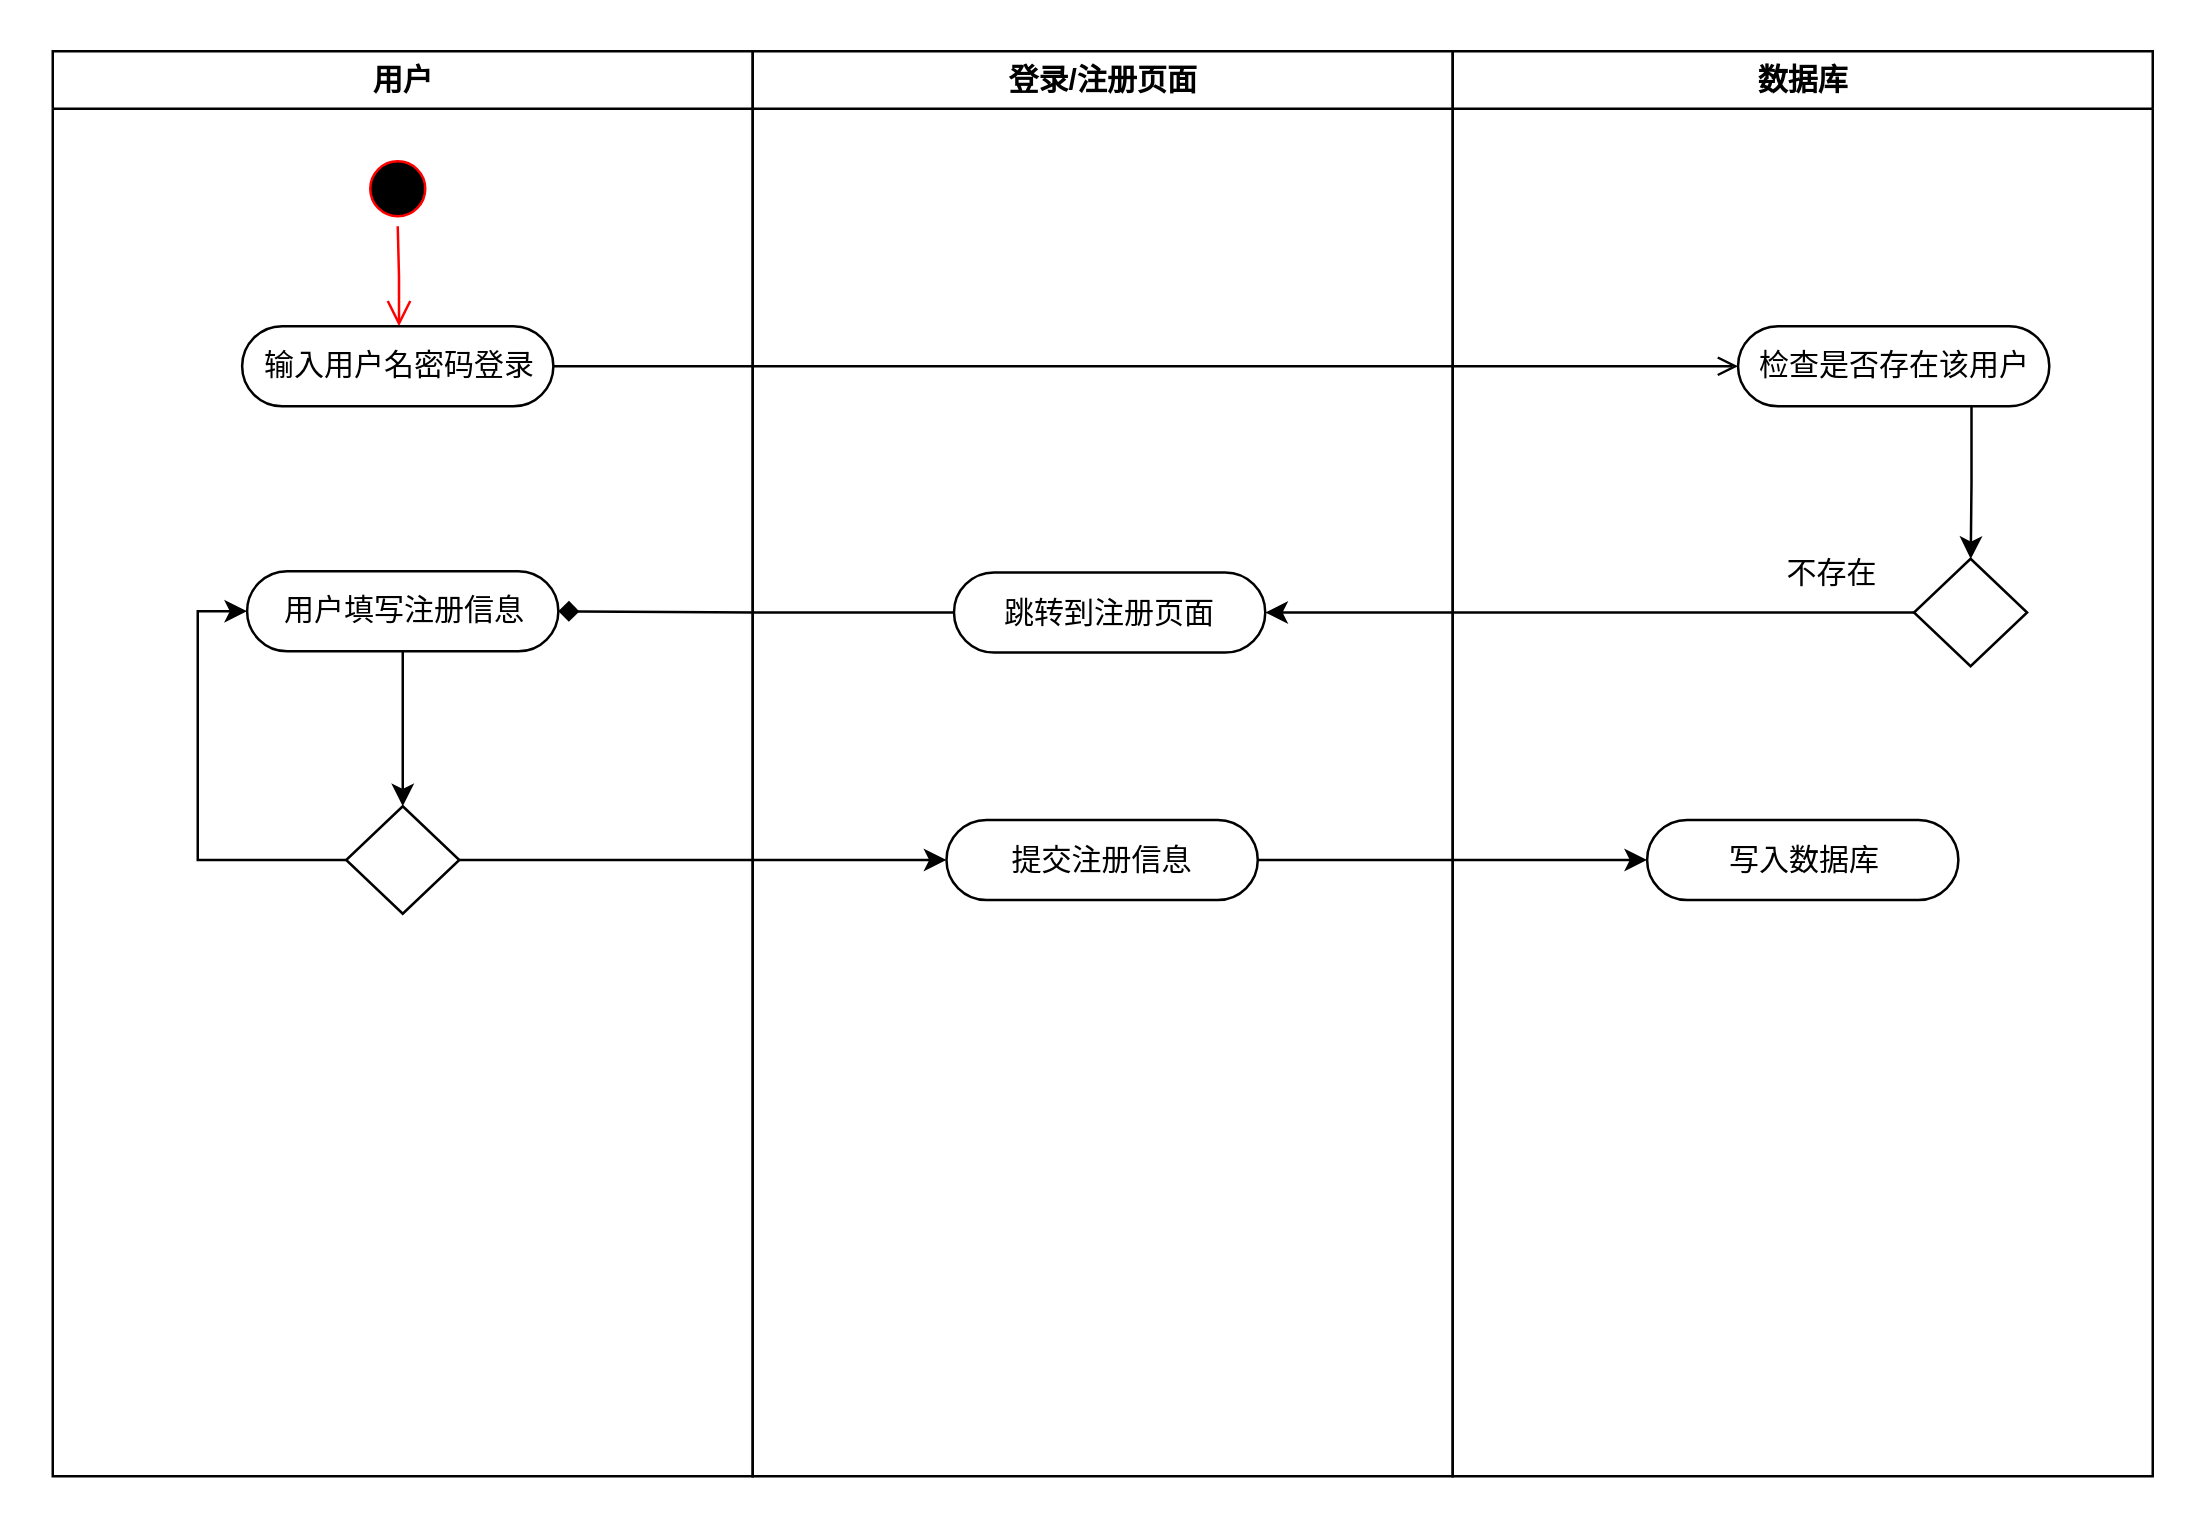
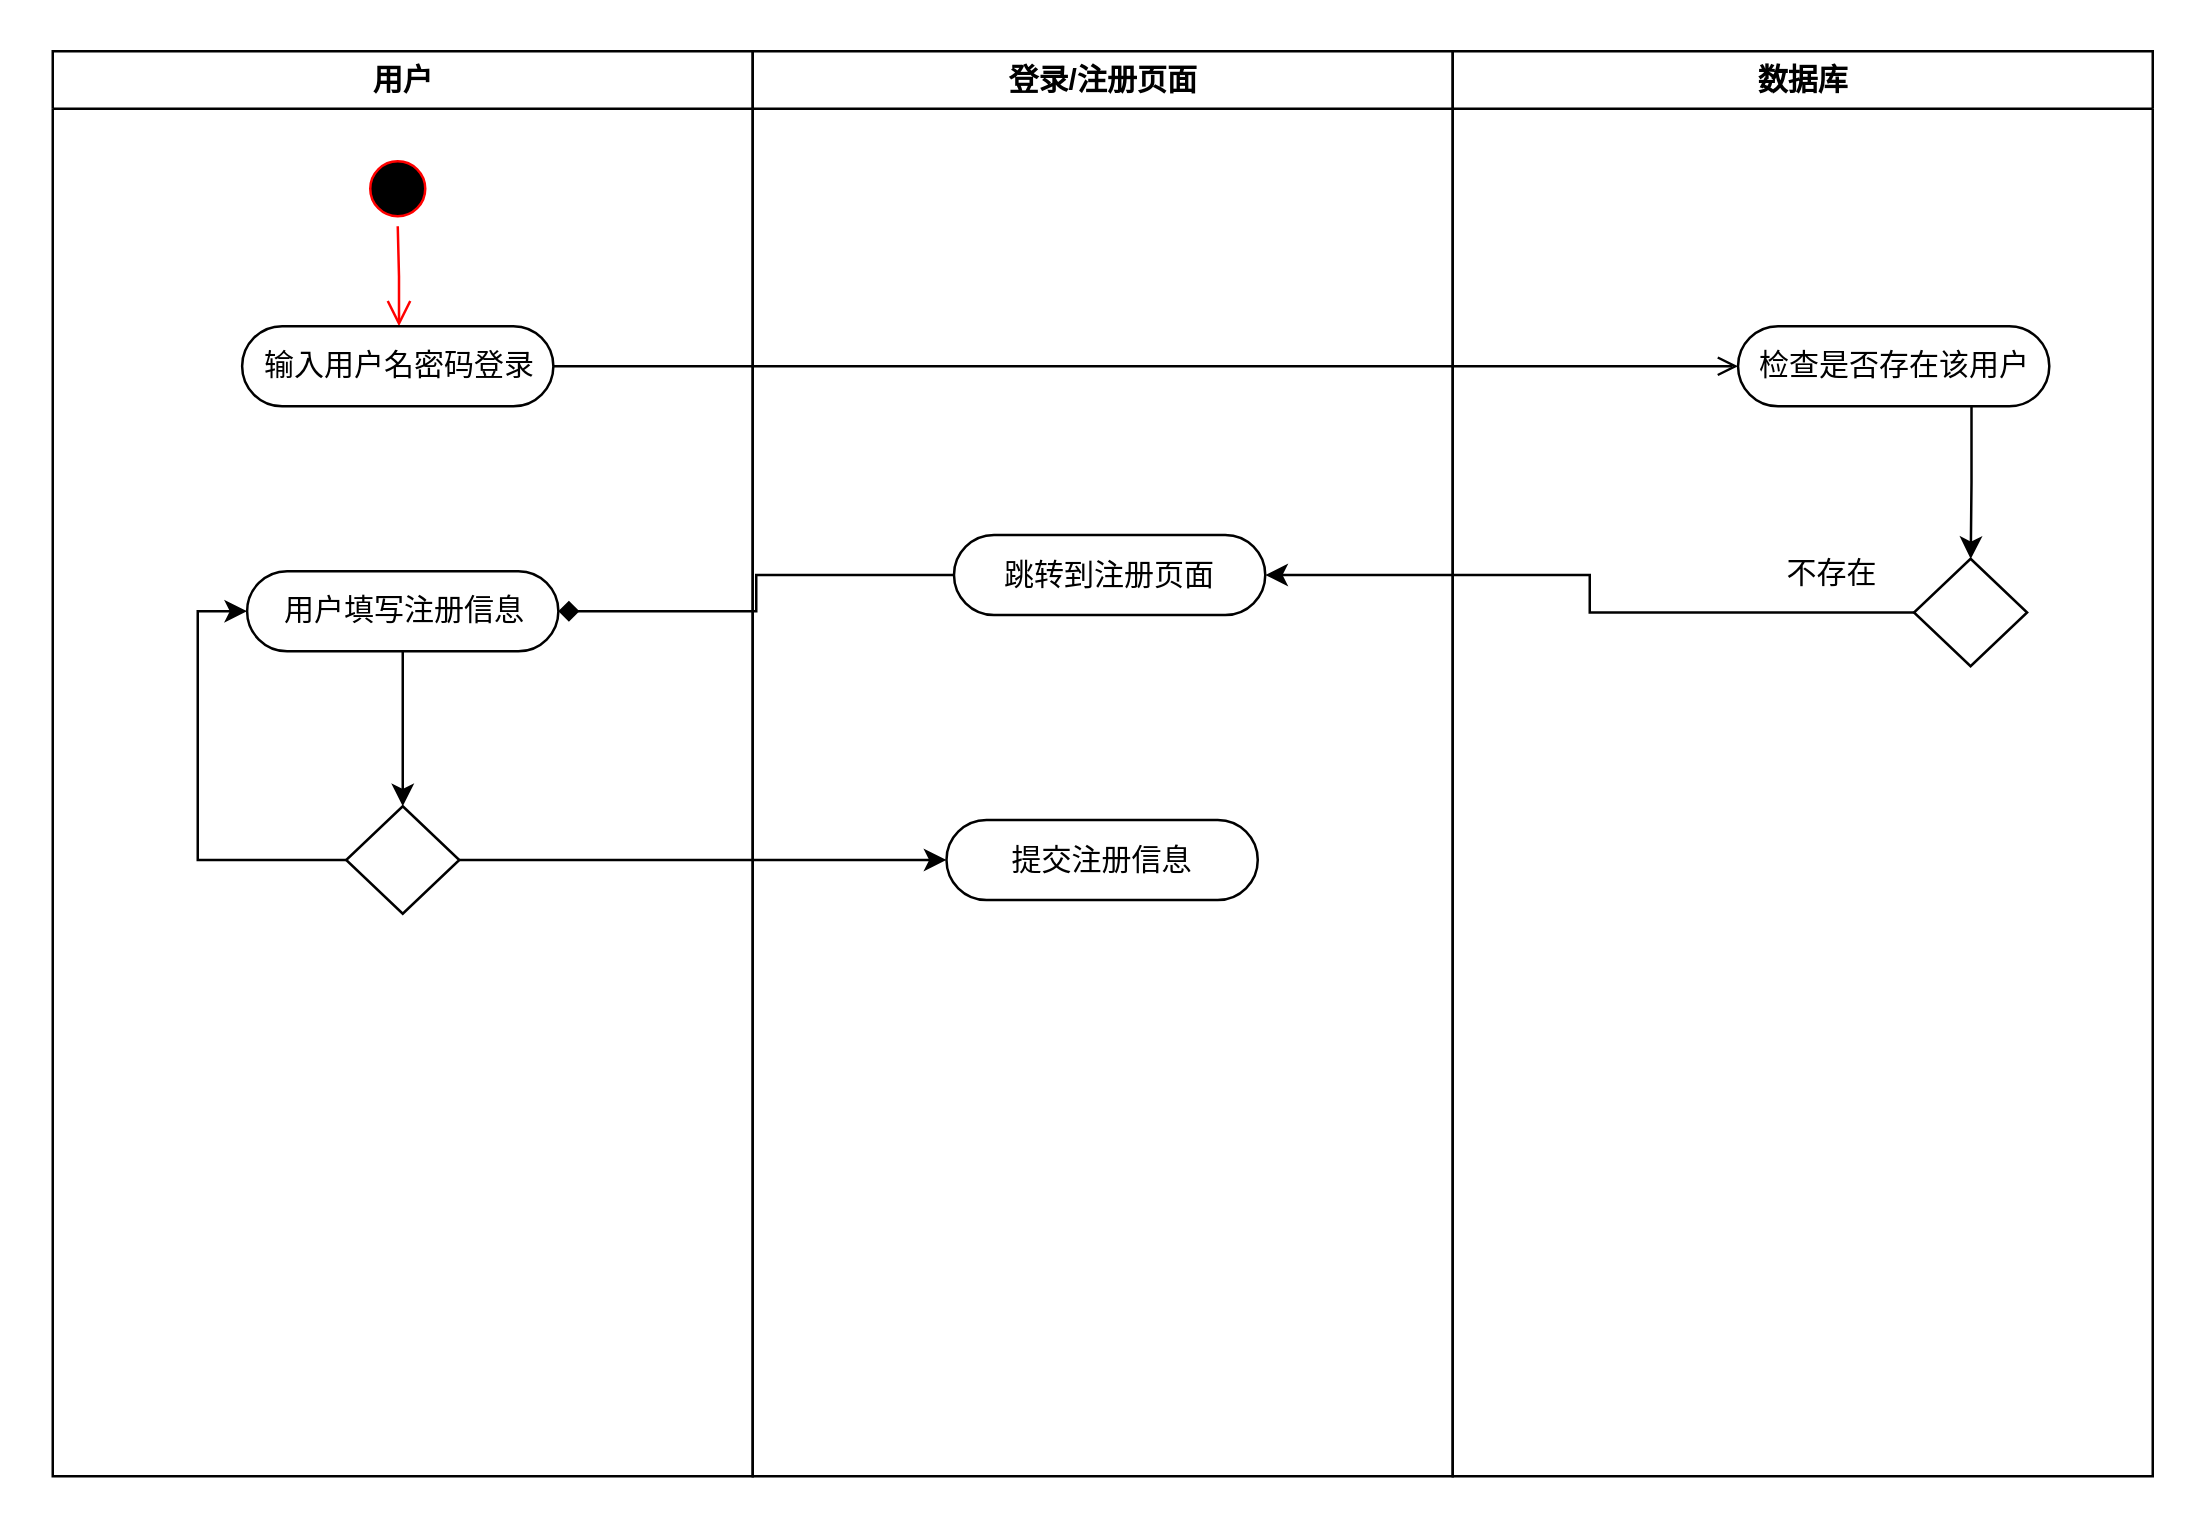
node "跳转到注册页面": moved (1109, 613) -> (1109, 575)
edge "提交注册信息" -> "写入数据库": removed
node "写入数据库": removed
